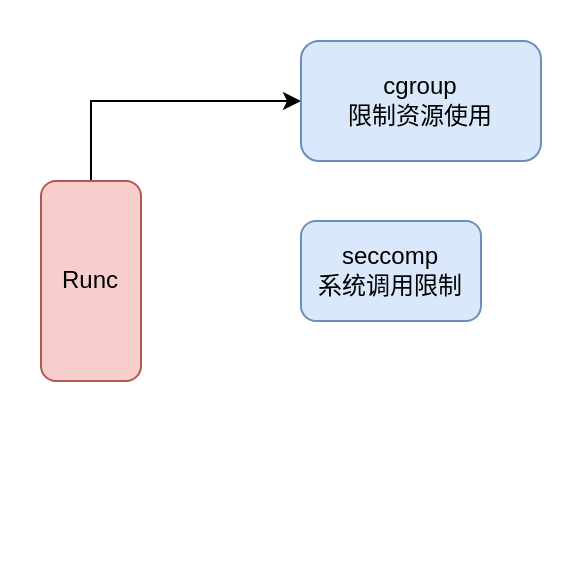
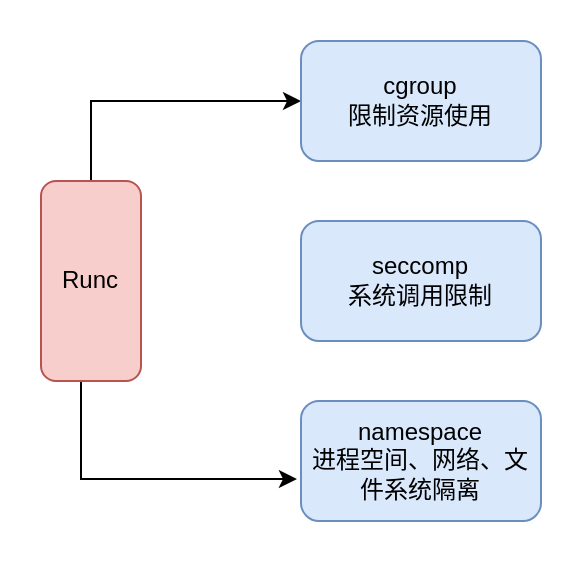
node "seccomp 系统调用限制": size 180x100 -> 240x120
node "namespace 进程空间、网络、文件系统隔离": added
edge "Runc" -> "namespace 进程空间、网络、文件系统隔离": added
